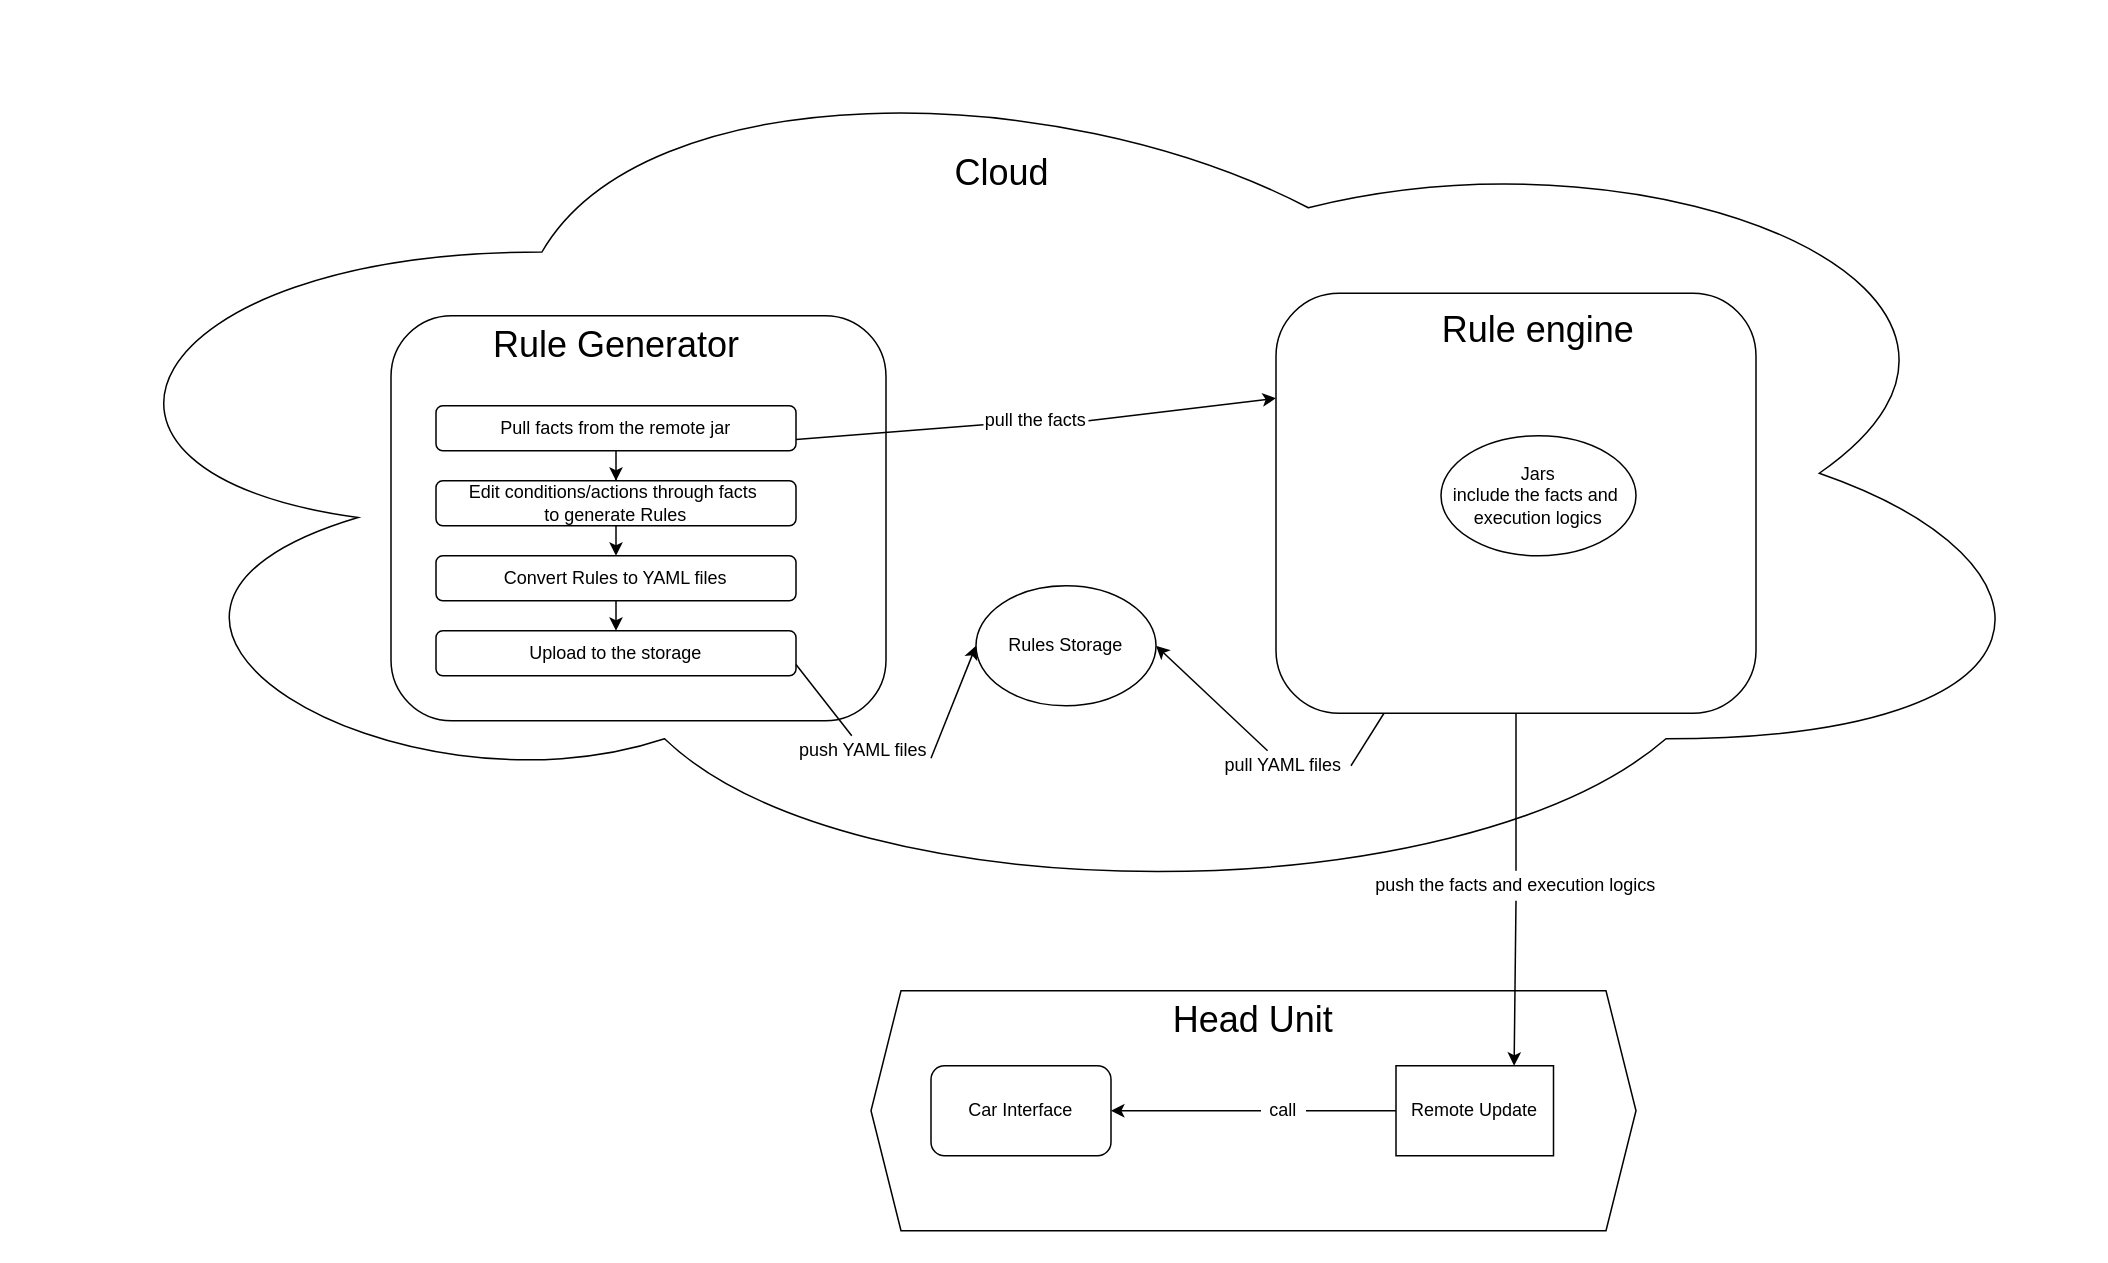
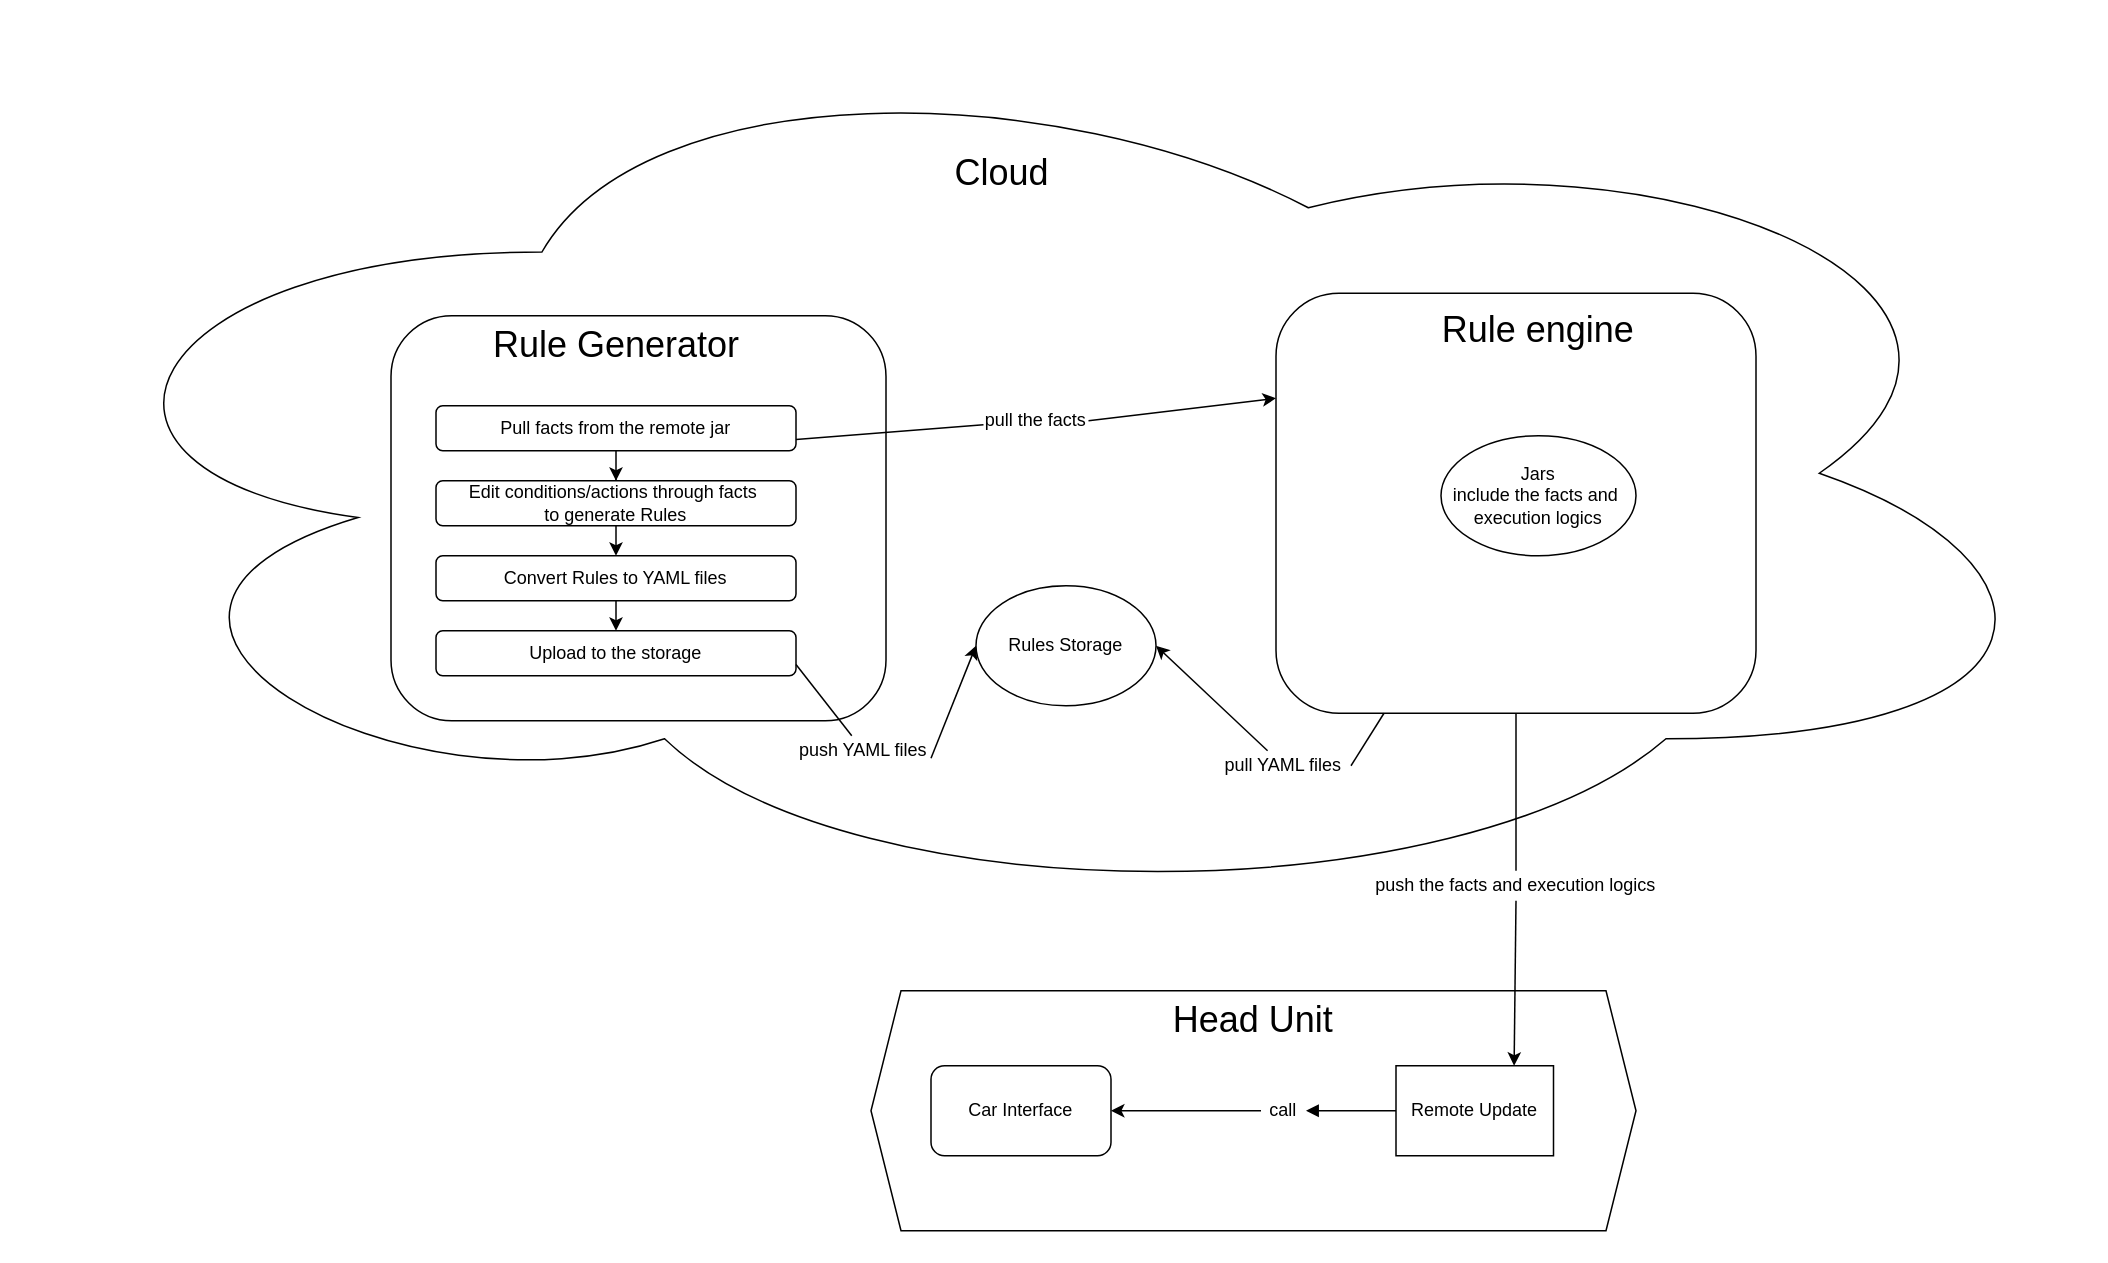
edge "call" -- "Remote Update": arrowhead none -> block
